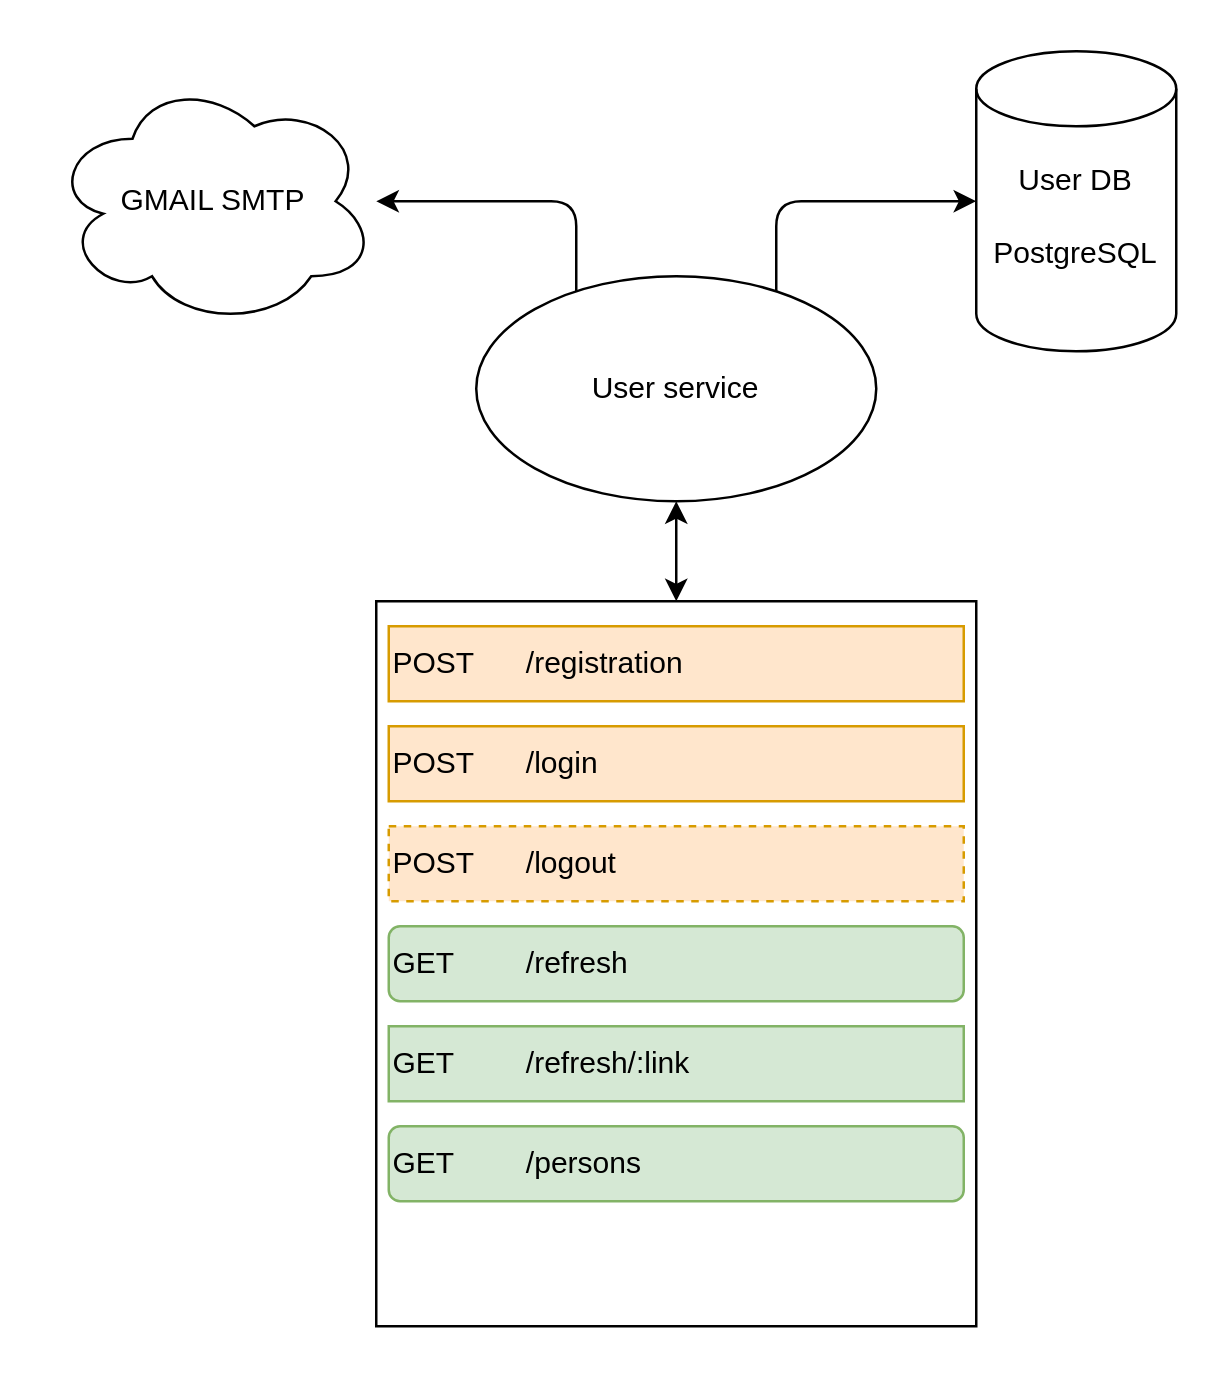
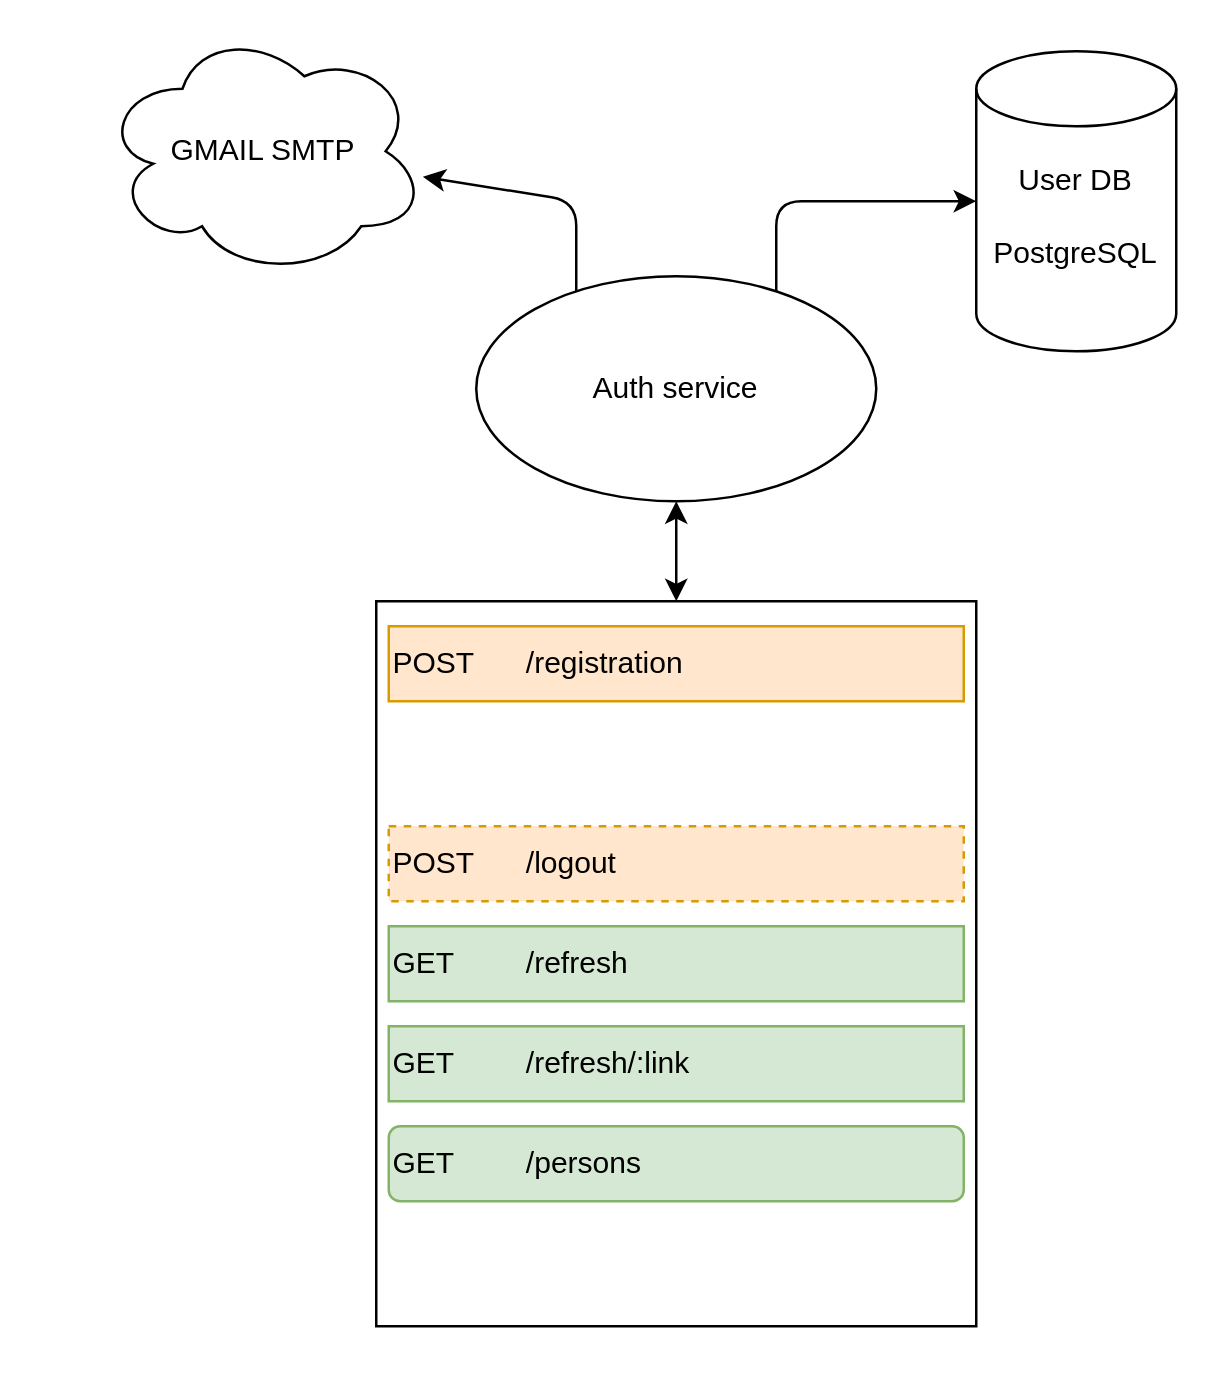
node "GMAIL SMTP": moved (214, 201) -> (264, 151)
node "User service": label "User service" -> "Auth service"
node "POST /login": removed
node "GET /refresh": shape rounded rectangle -> rectangle
